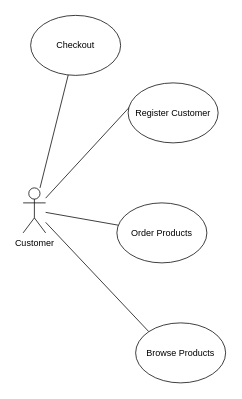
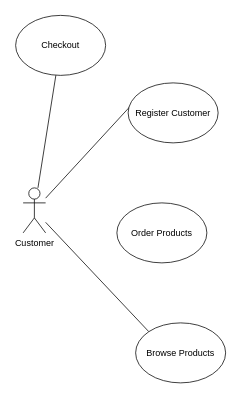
node "Checkout": moved (75, 45) -> (60, 45)
edge "Customer" -- "Order Products": removed
